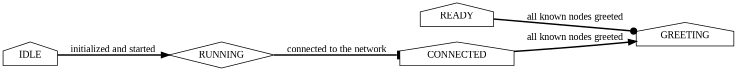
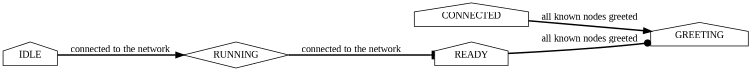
edge "IDLE" -> "RUNNING": label "initialized and started" -> "connected to the network"
edge "RUNNING" -> "CONNECTED": now "RUNNING" -> "READY"
